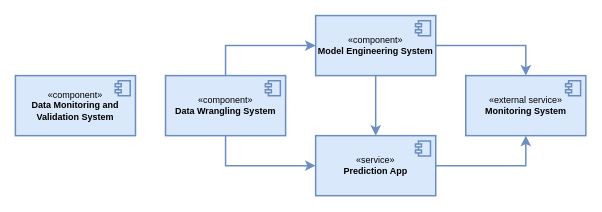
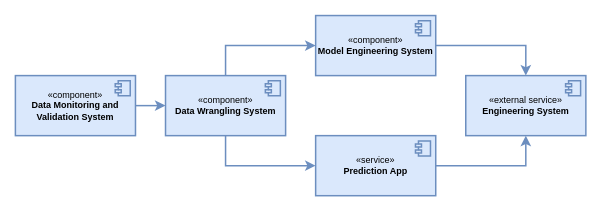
edge "«component» Model Engineering System" -> "«service» Prediction App": removed
edge "«component» Data Monitoring and Validation System" -> "«component» Data Wrangling System": added
node "«external service» Monitoring System": label "«external service» Monitoring System" -> "«external service» Engineering System"
